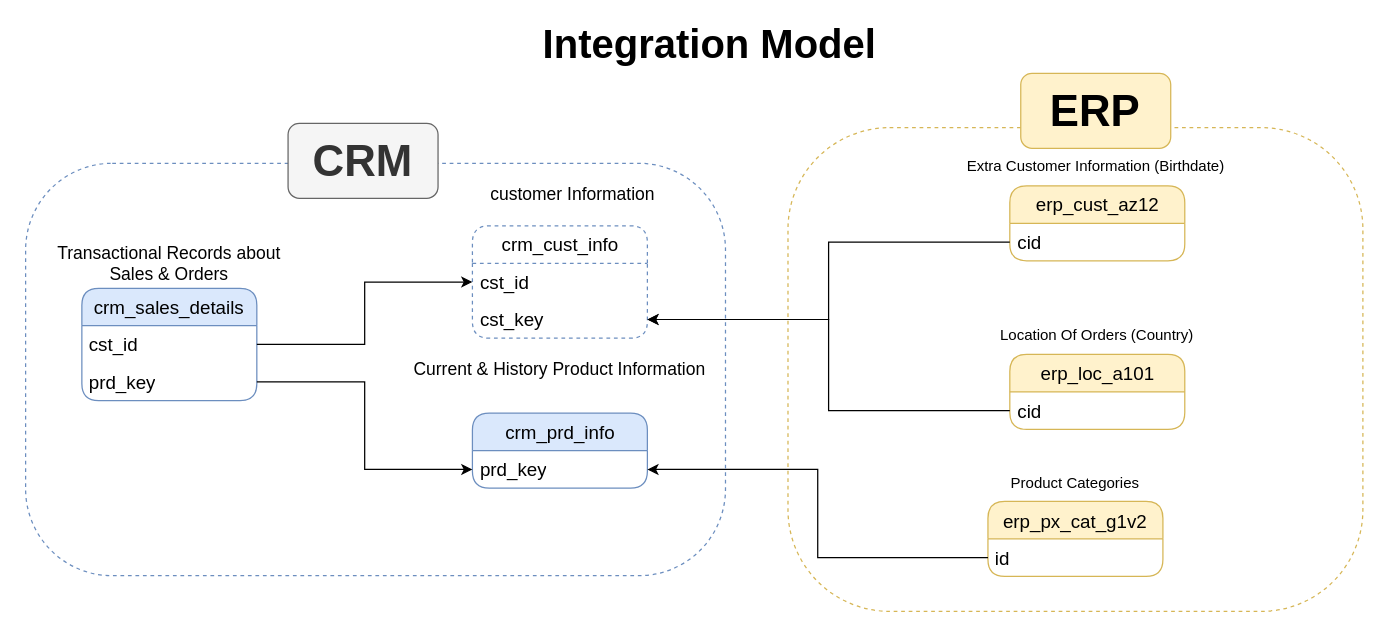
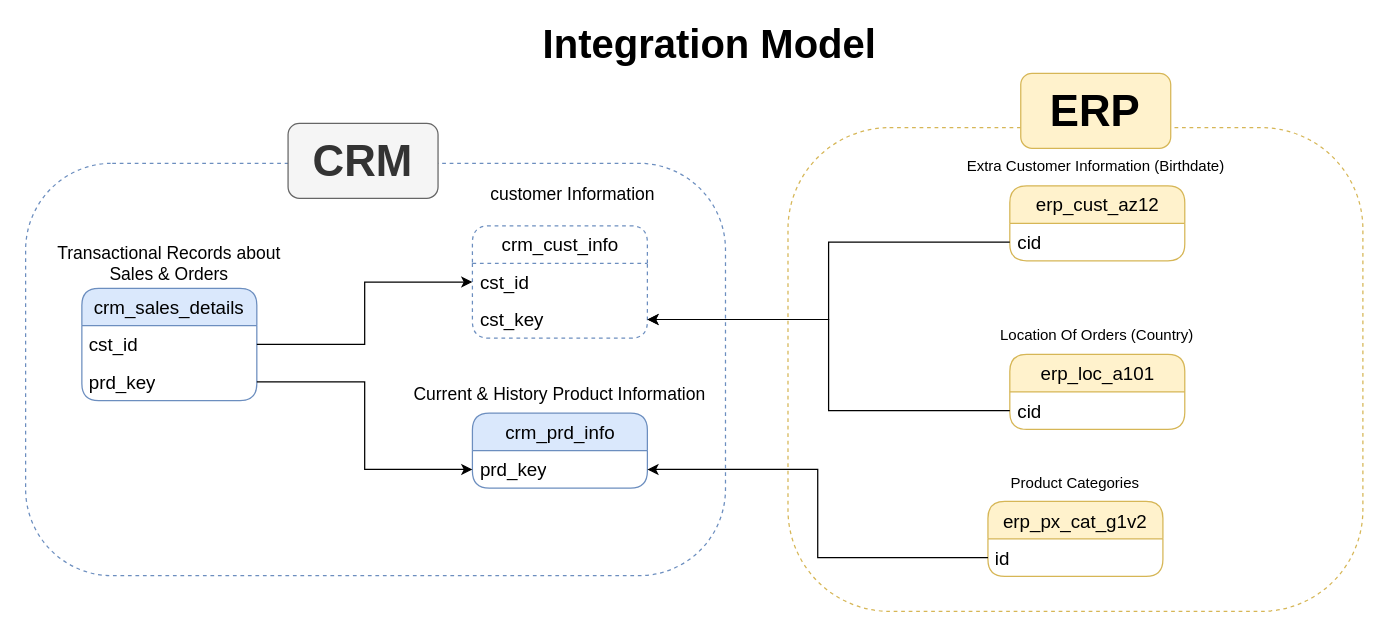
node "Current & History Product Information": moved (560, 369) -> (560, 394)
